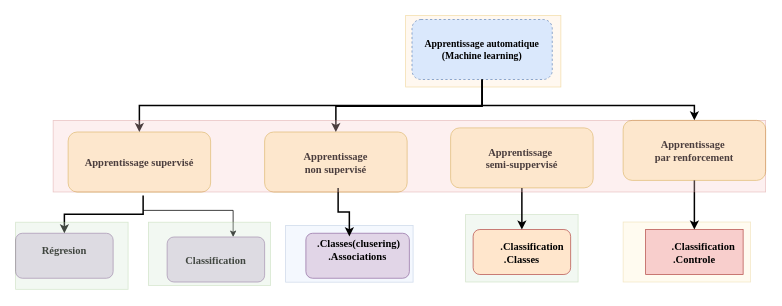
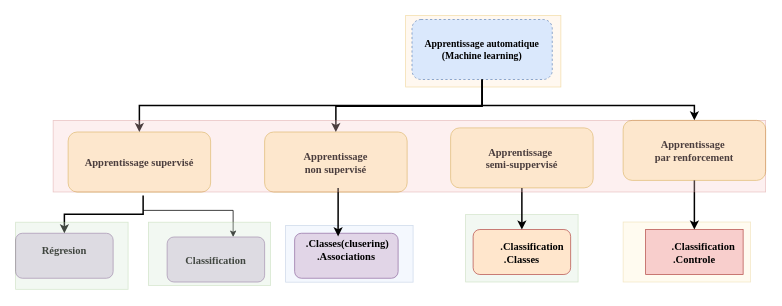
node ".Classes(clusering) .Associations": moved (357, 256) -> (346, 256)
